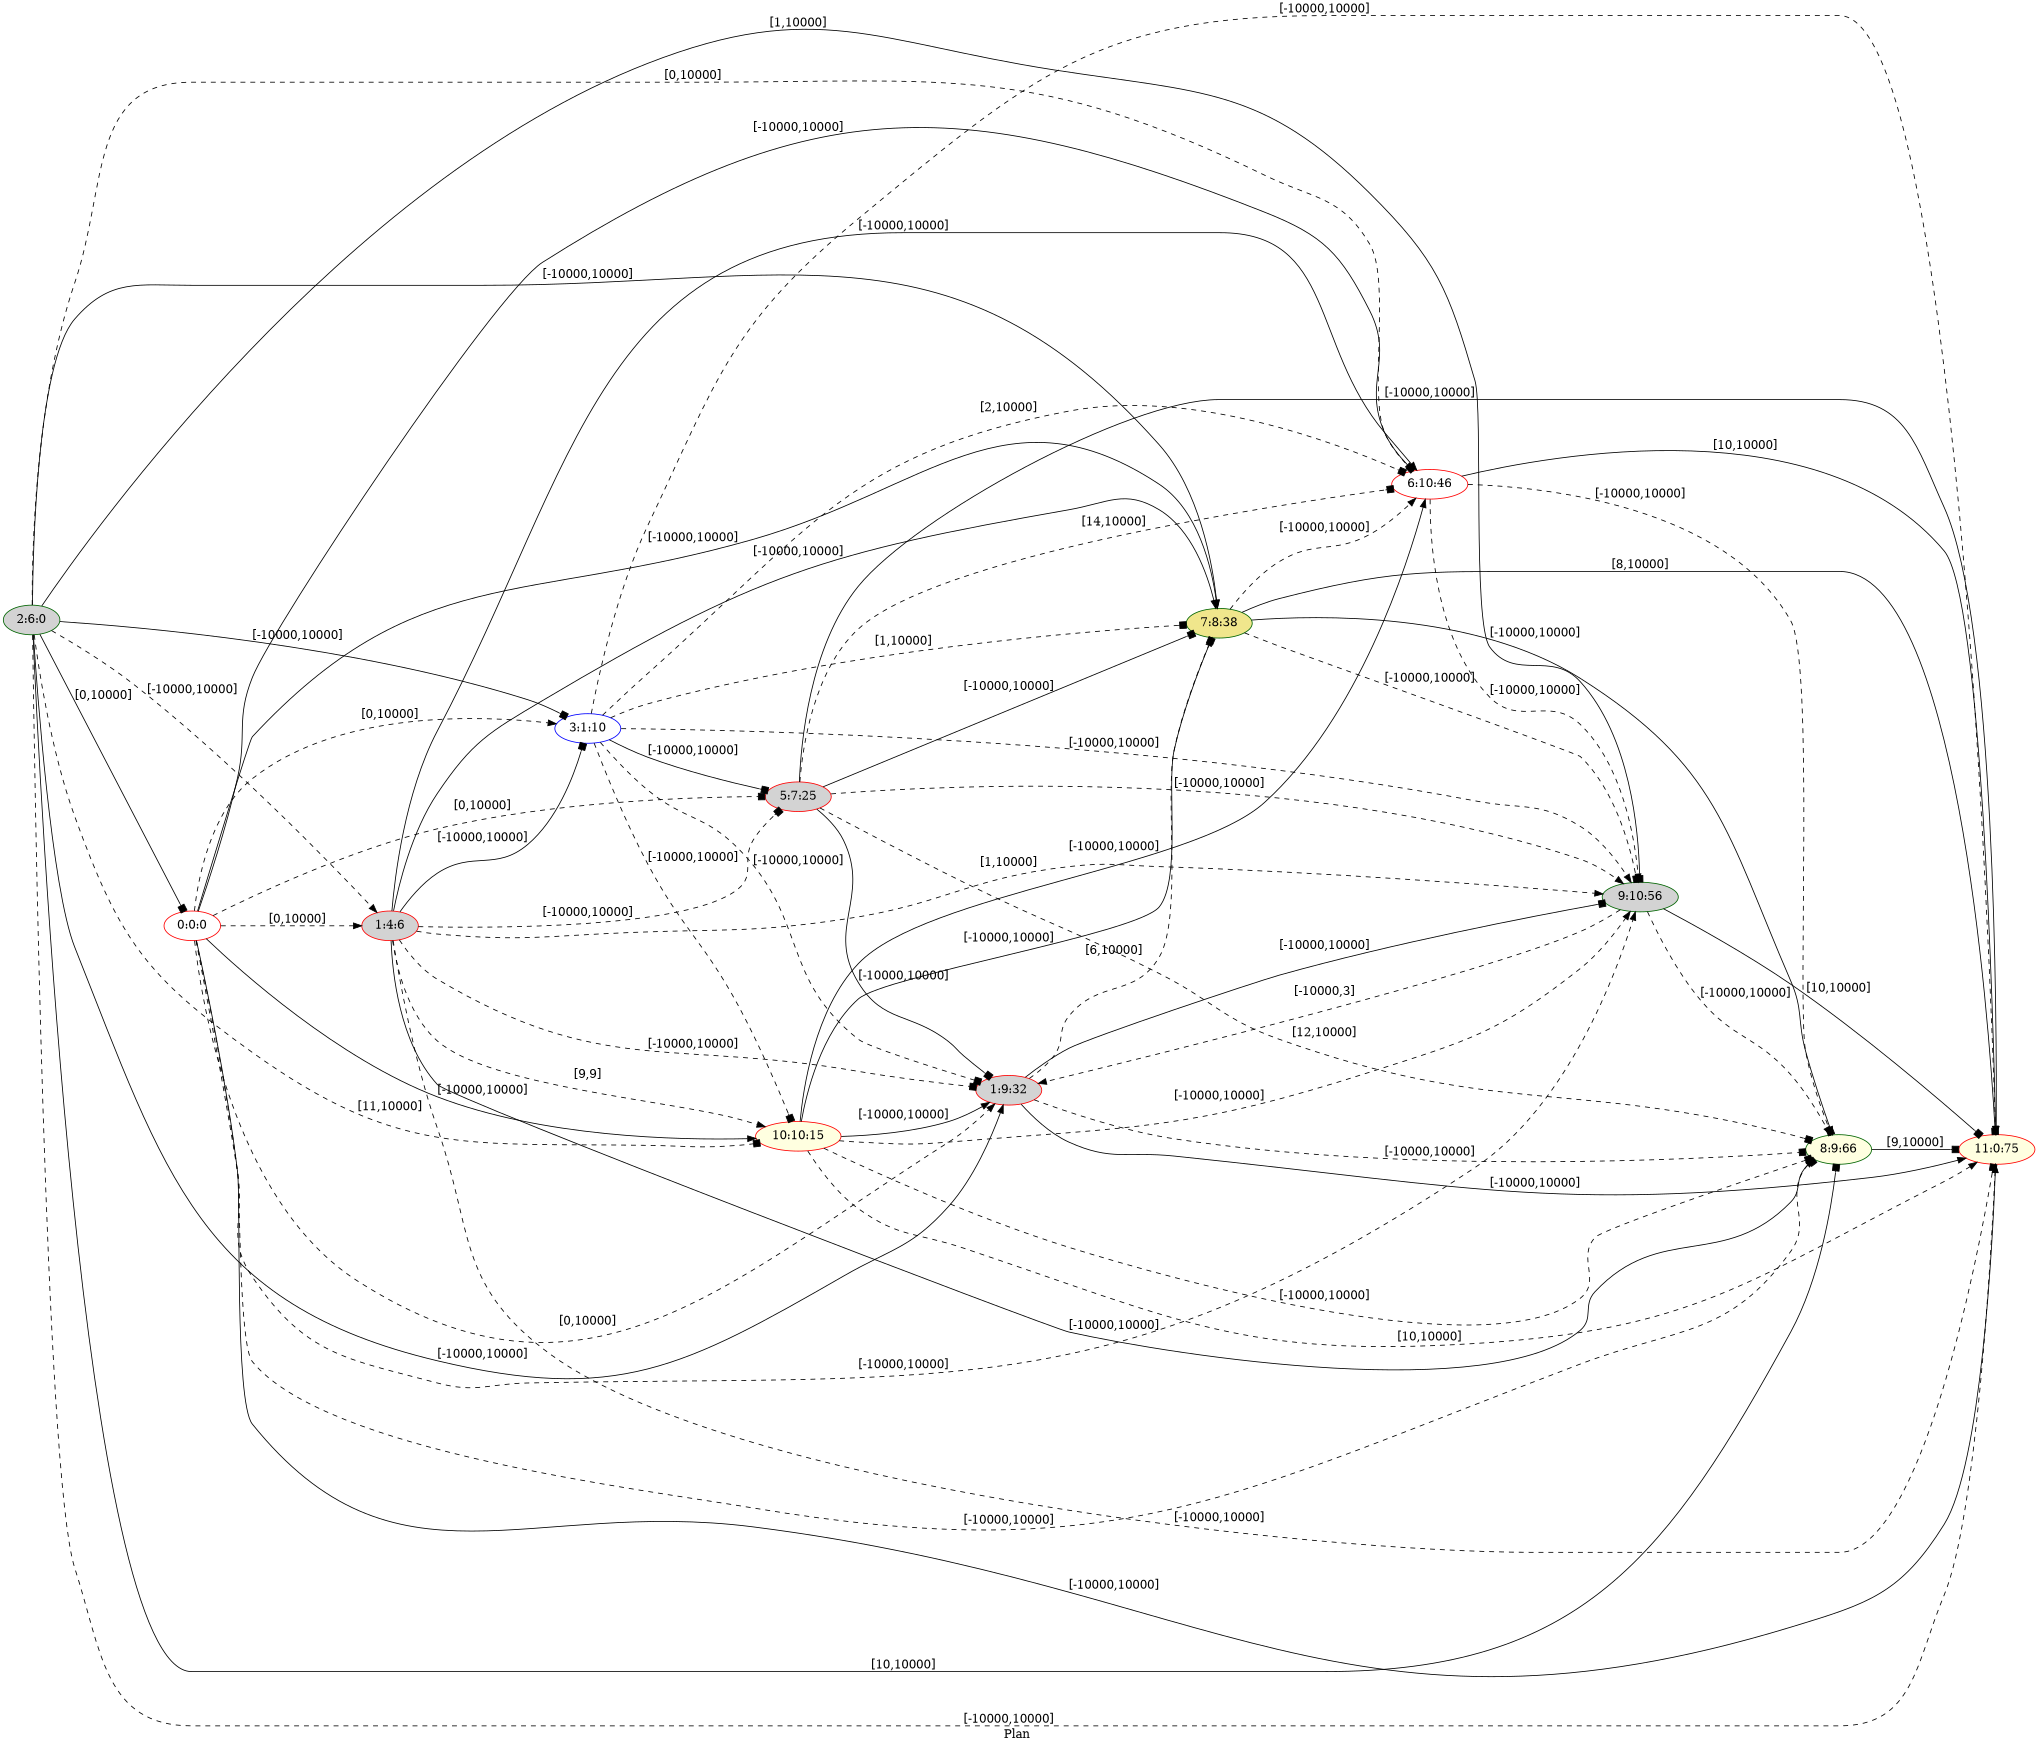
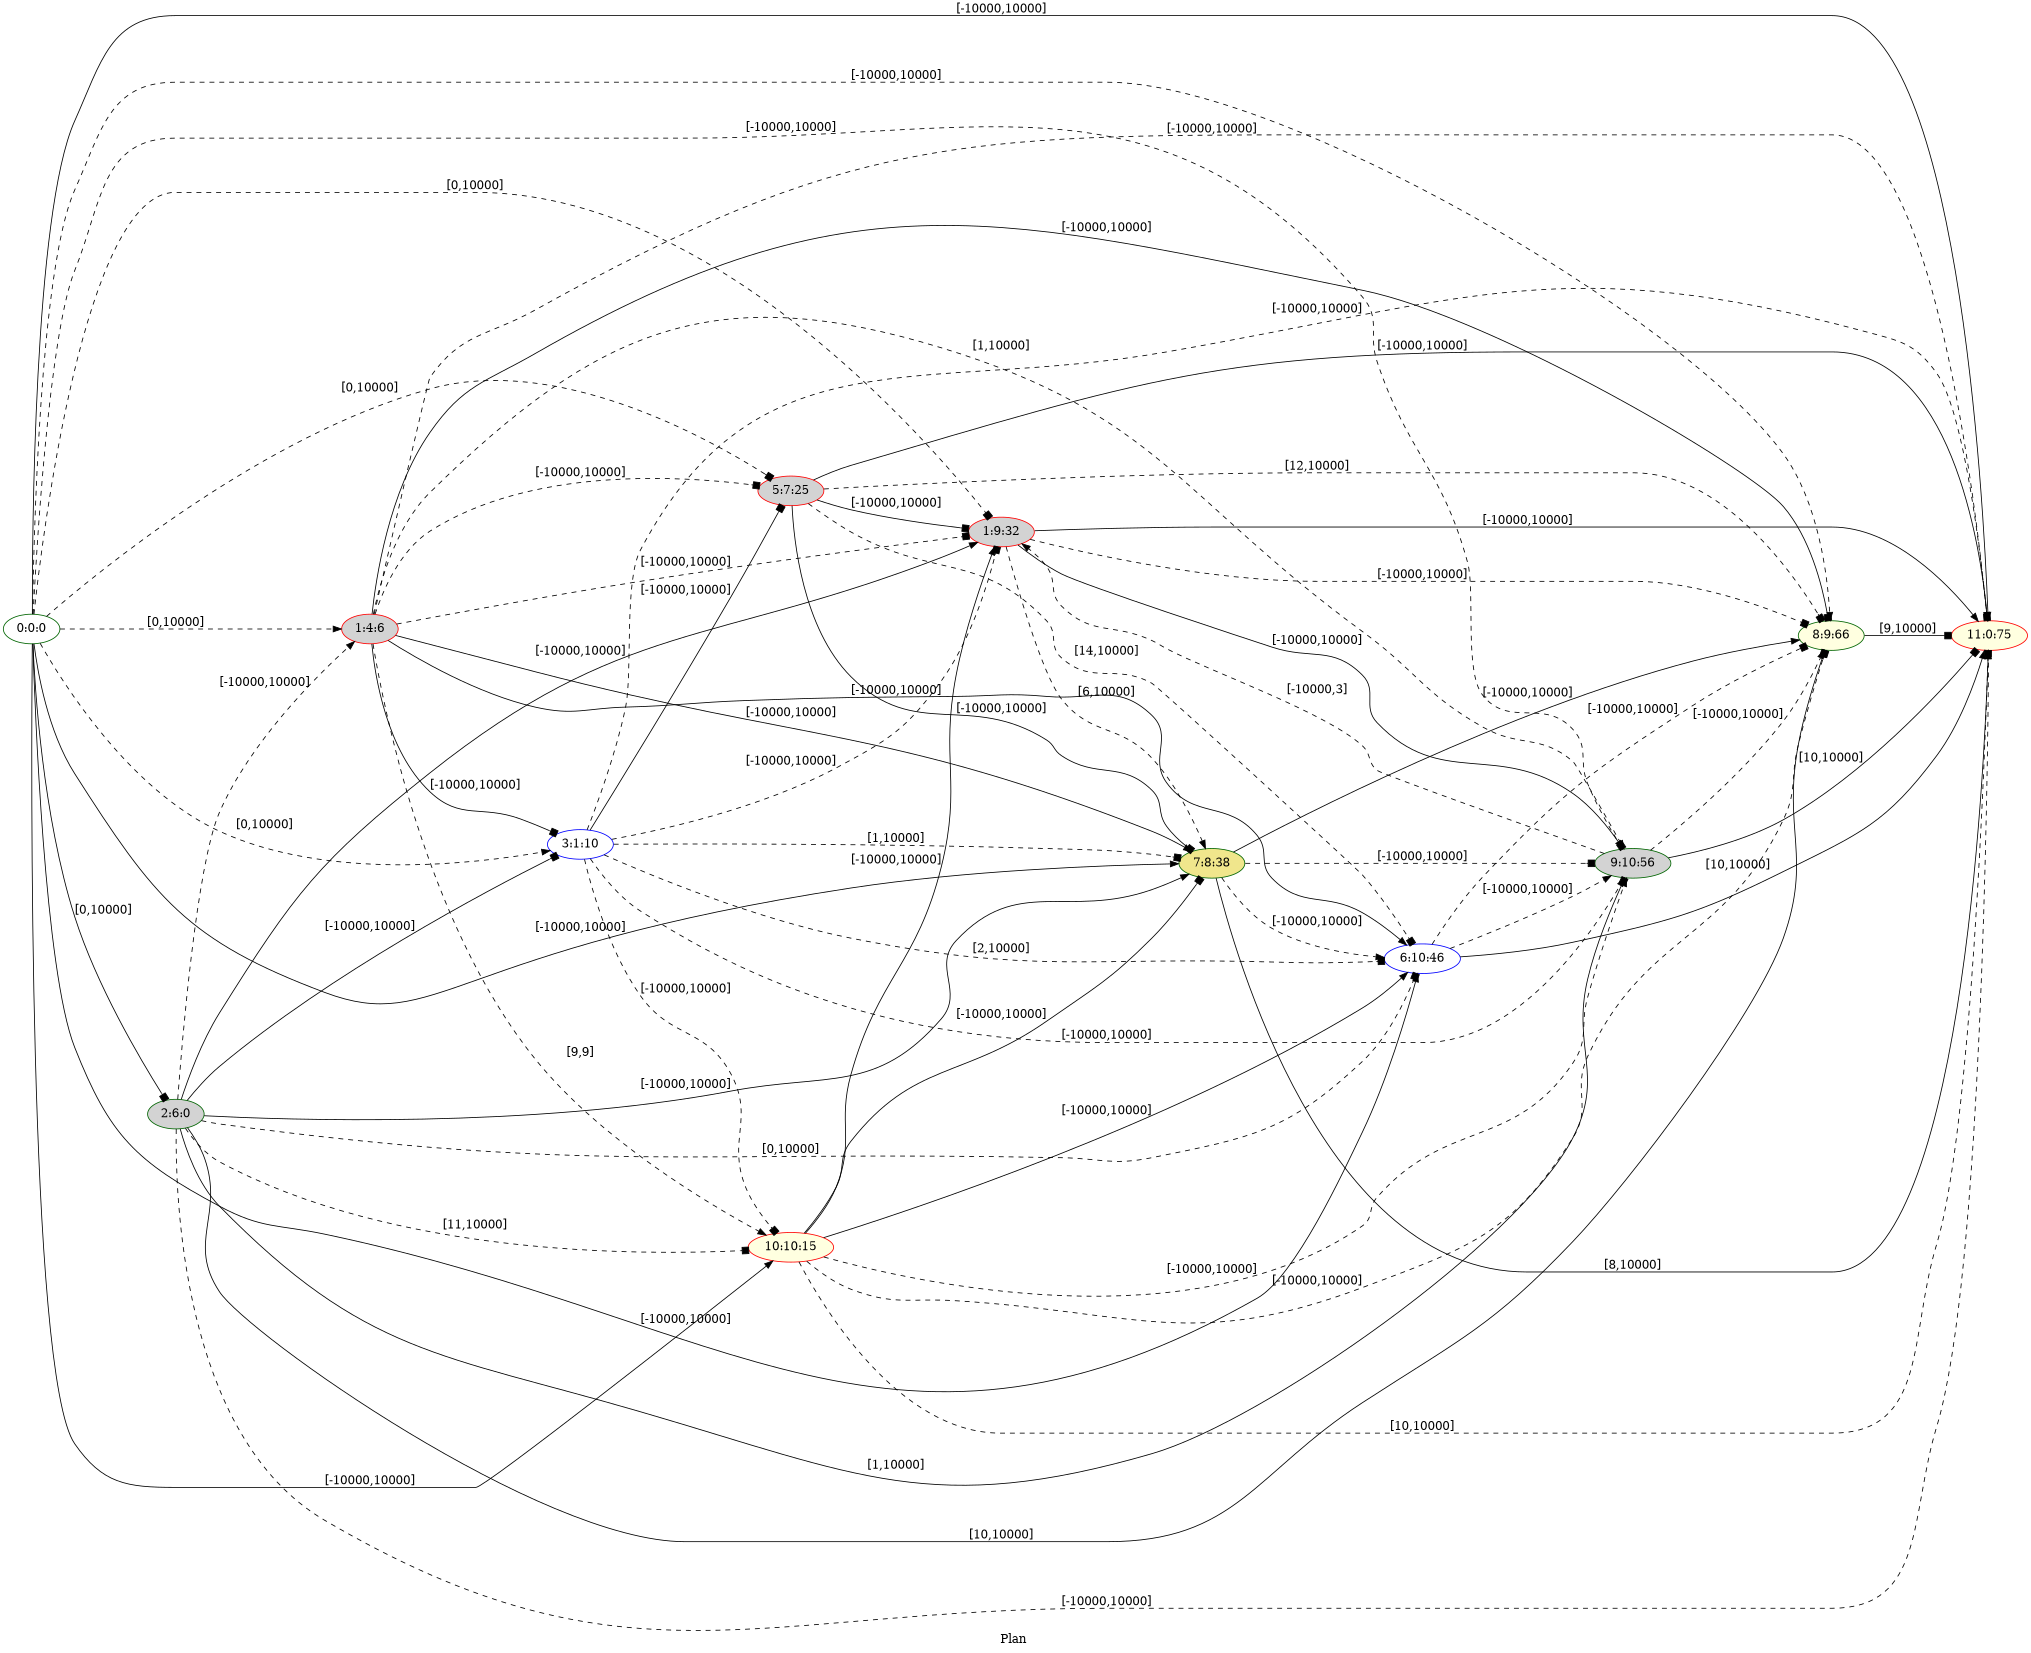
node "6:10:46": color red -> blue
edge "2:6:0" -> "0:0:0": reversed
edge "5:7:25" -> "9:10:56": removed, label "[-10000,10000]"
node "0:0:0": color red -> darkgreen
edge "0:0:0" -> "1:9:32": arrowhead normal -> box
